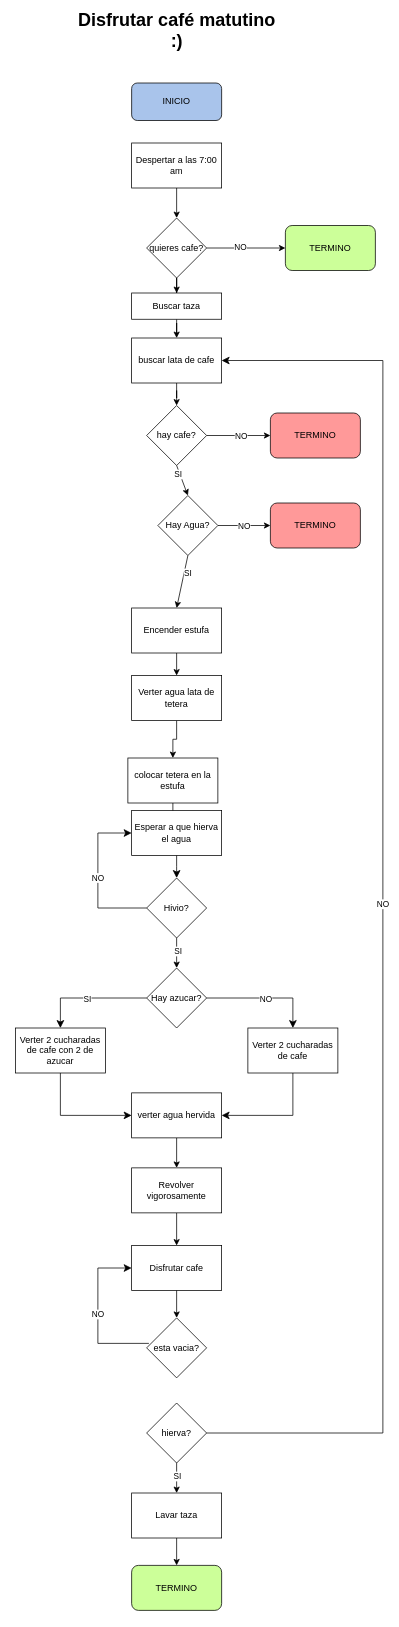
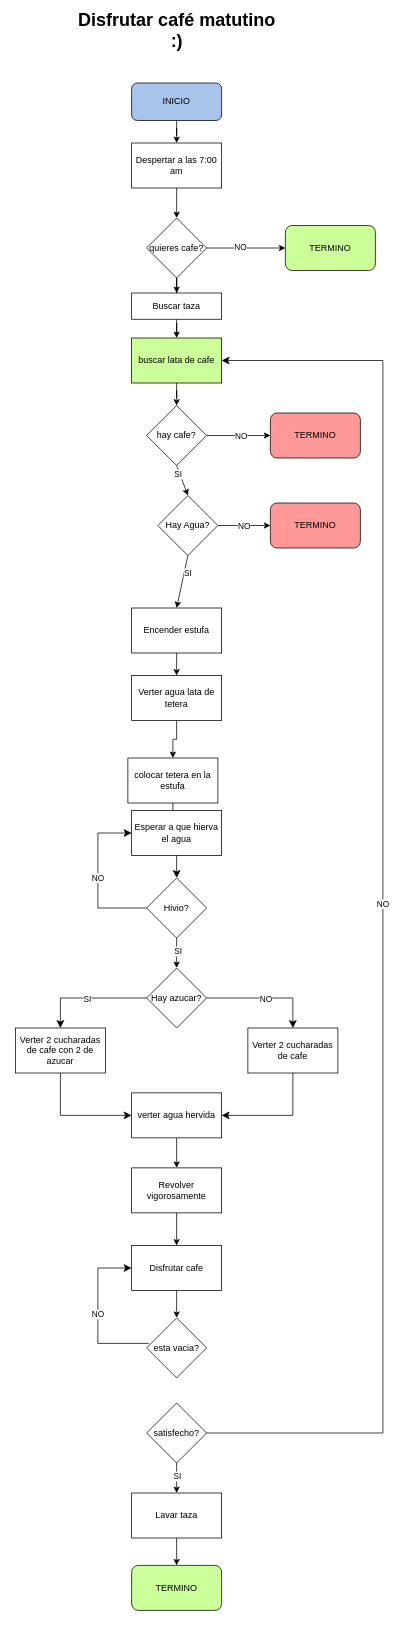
edge "INICIO" -> "Despertar a las 7:00 am": added
node "buscar lata de cafe": fillcolor #ffffff -> #ccff99
node "hierva?": label "hierva?" -> "satisfecho?"
